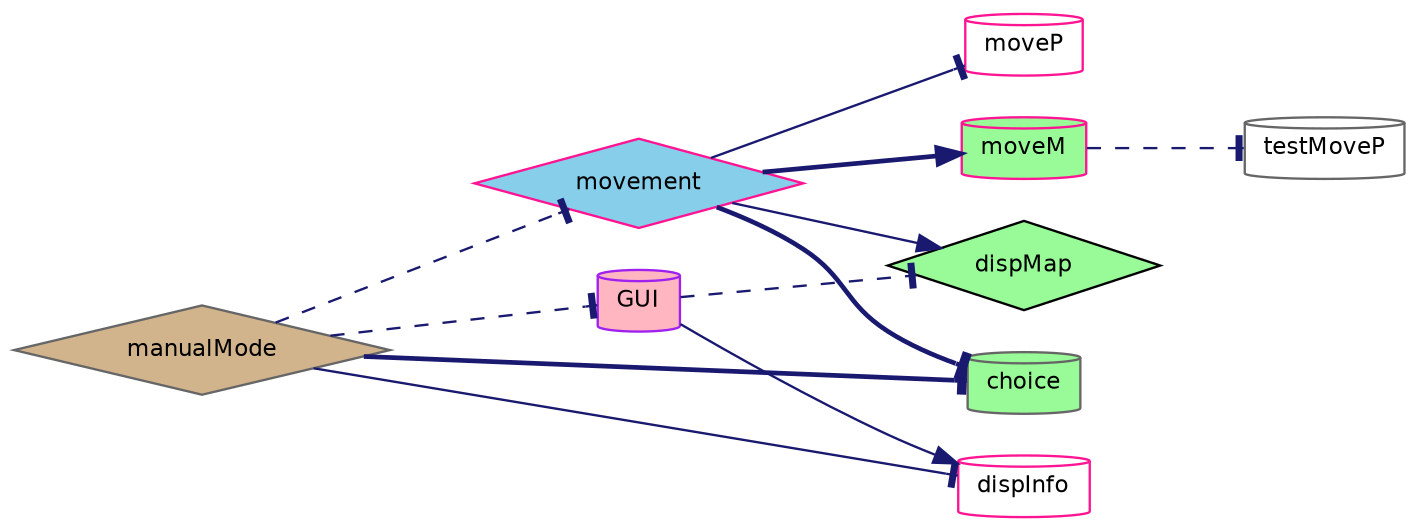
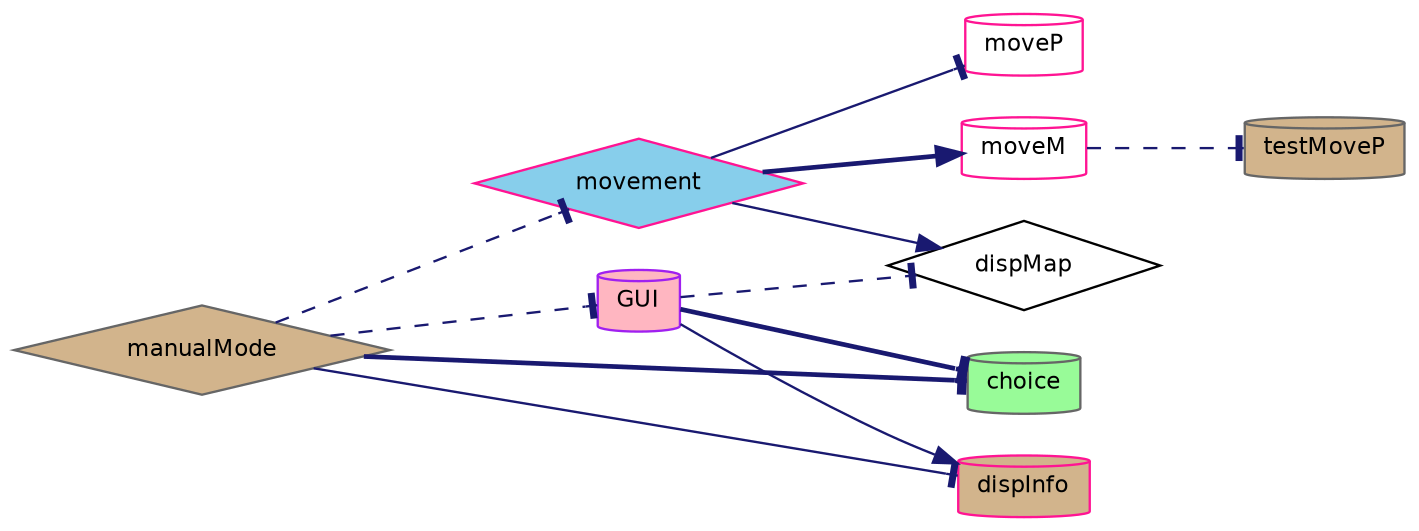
node "moveM": fillcolor palegreen -> white
node "testMoveP": fillcolor white -> tan
edge "movement" -> "choice": now "GUI" -> "choice"
node "dispMap": fillcolor palegreen -> white
node "dispInfo": fillcolor white -> tan
